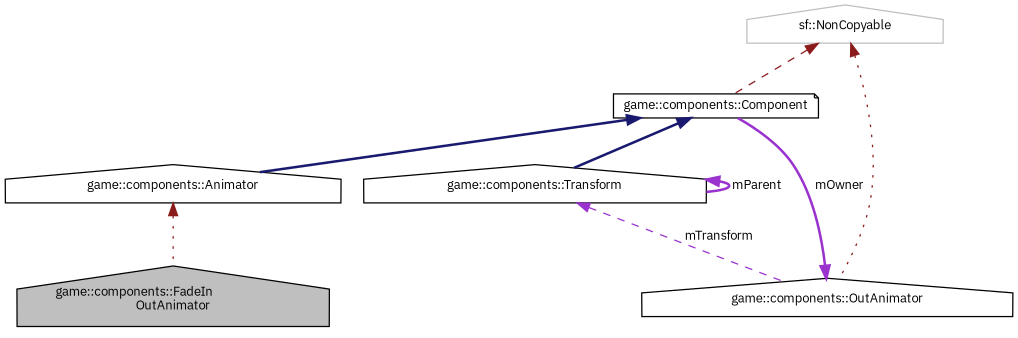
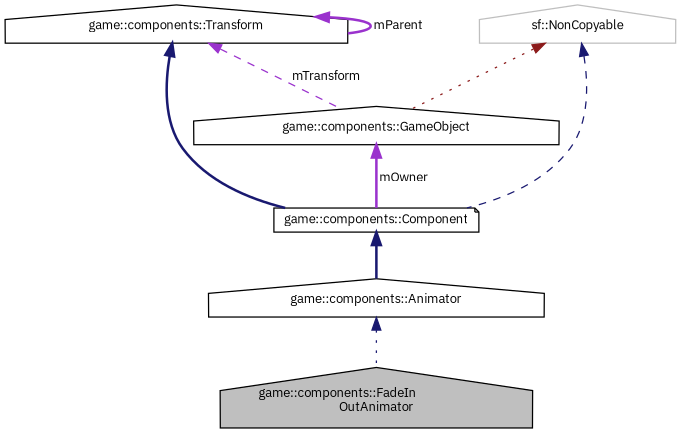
edge "game::components::Component" -> "sf::NonCopyable": color firebrick4 -> midnightblue
edge "game::components::Transform" -> "game::components::Component": reversed
edge "game::components::FadeIn OutAnimator" -> "game::components::Animator": color firebrick4 -> midnightblue
node "game::components::OutAnimator": label "game::components::OutAnimator" -> "game::components::GameObject"
